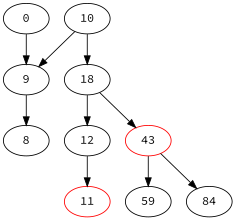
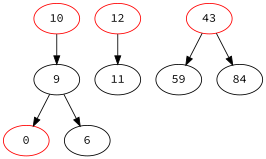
node "0": color black -> red
node "10": color black -> red
edge "0" -> "9": reversed
node "18": removed
node "8": label "8" -> "6"
node "12": color black -> red
node "11": color red -> black
